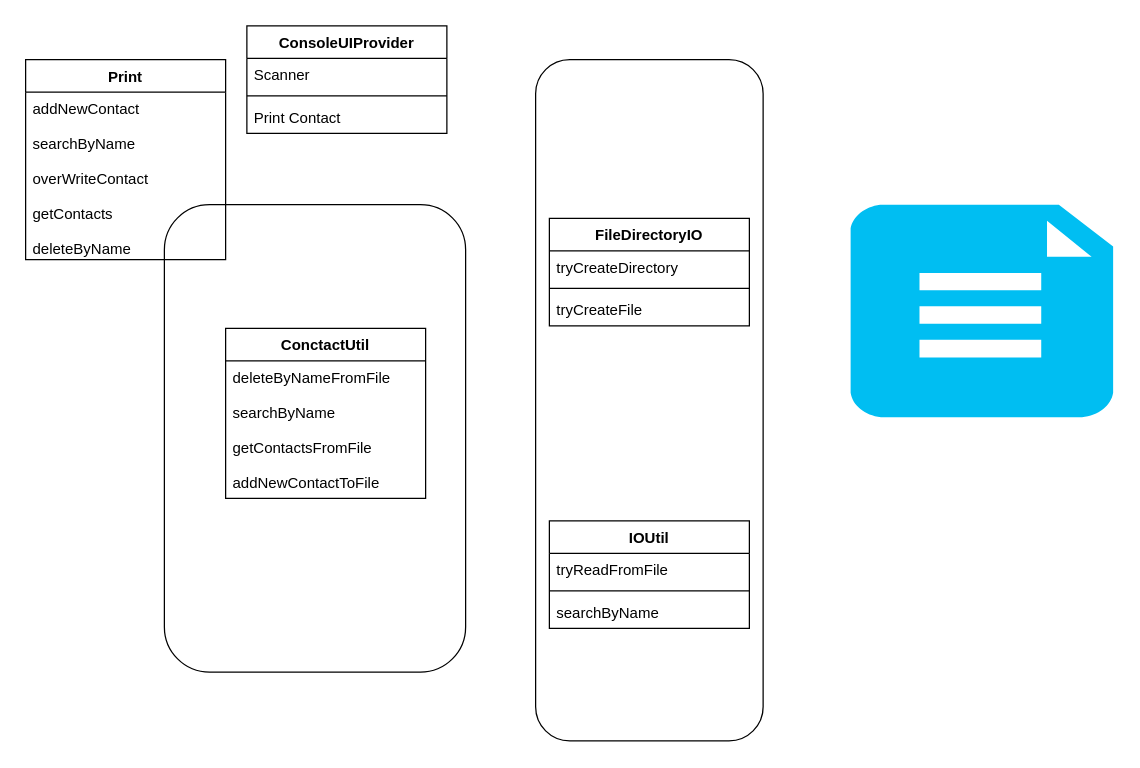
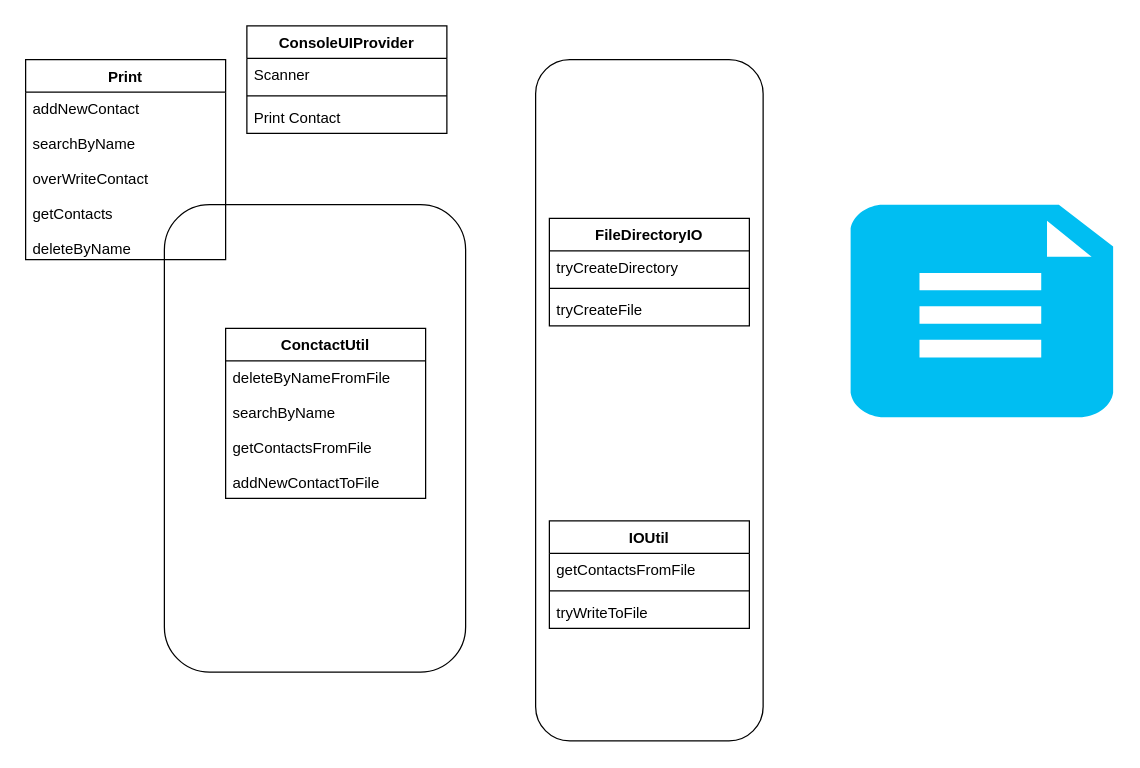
node "tryReadFromFile": label "tryReadFromFile" -> "getContactsFromFile"
node "searchByName": label "searchByName" -> "tryWriteToFile"
